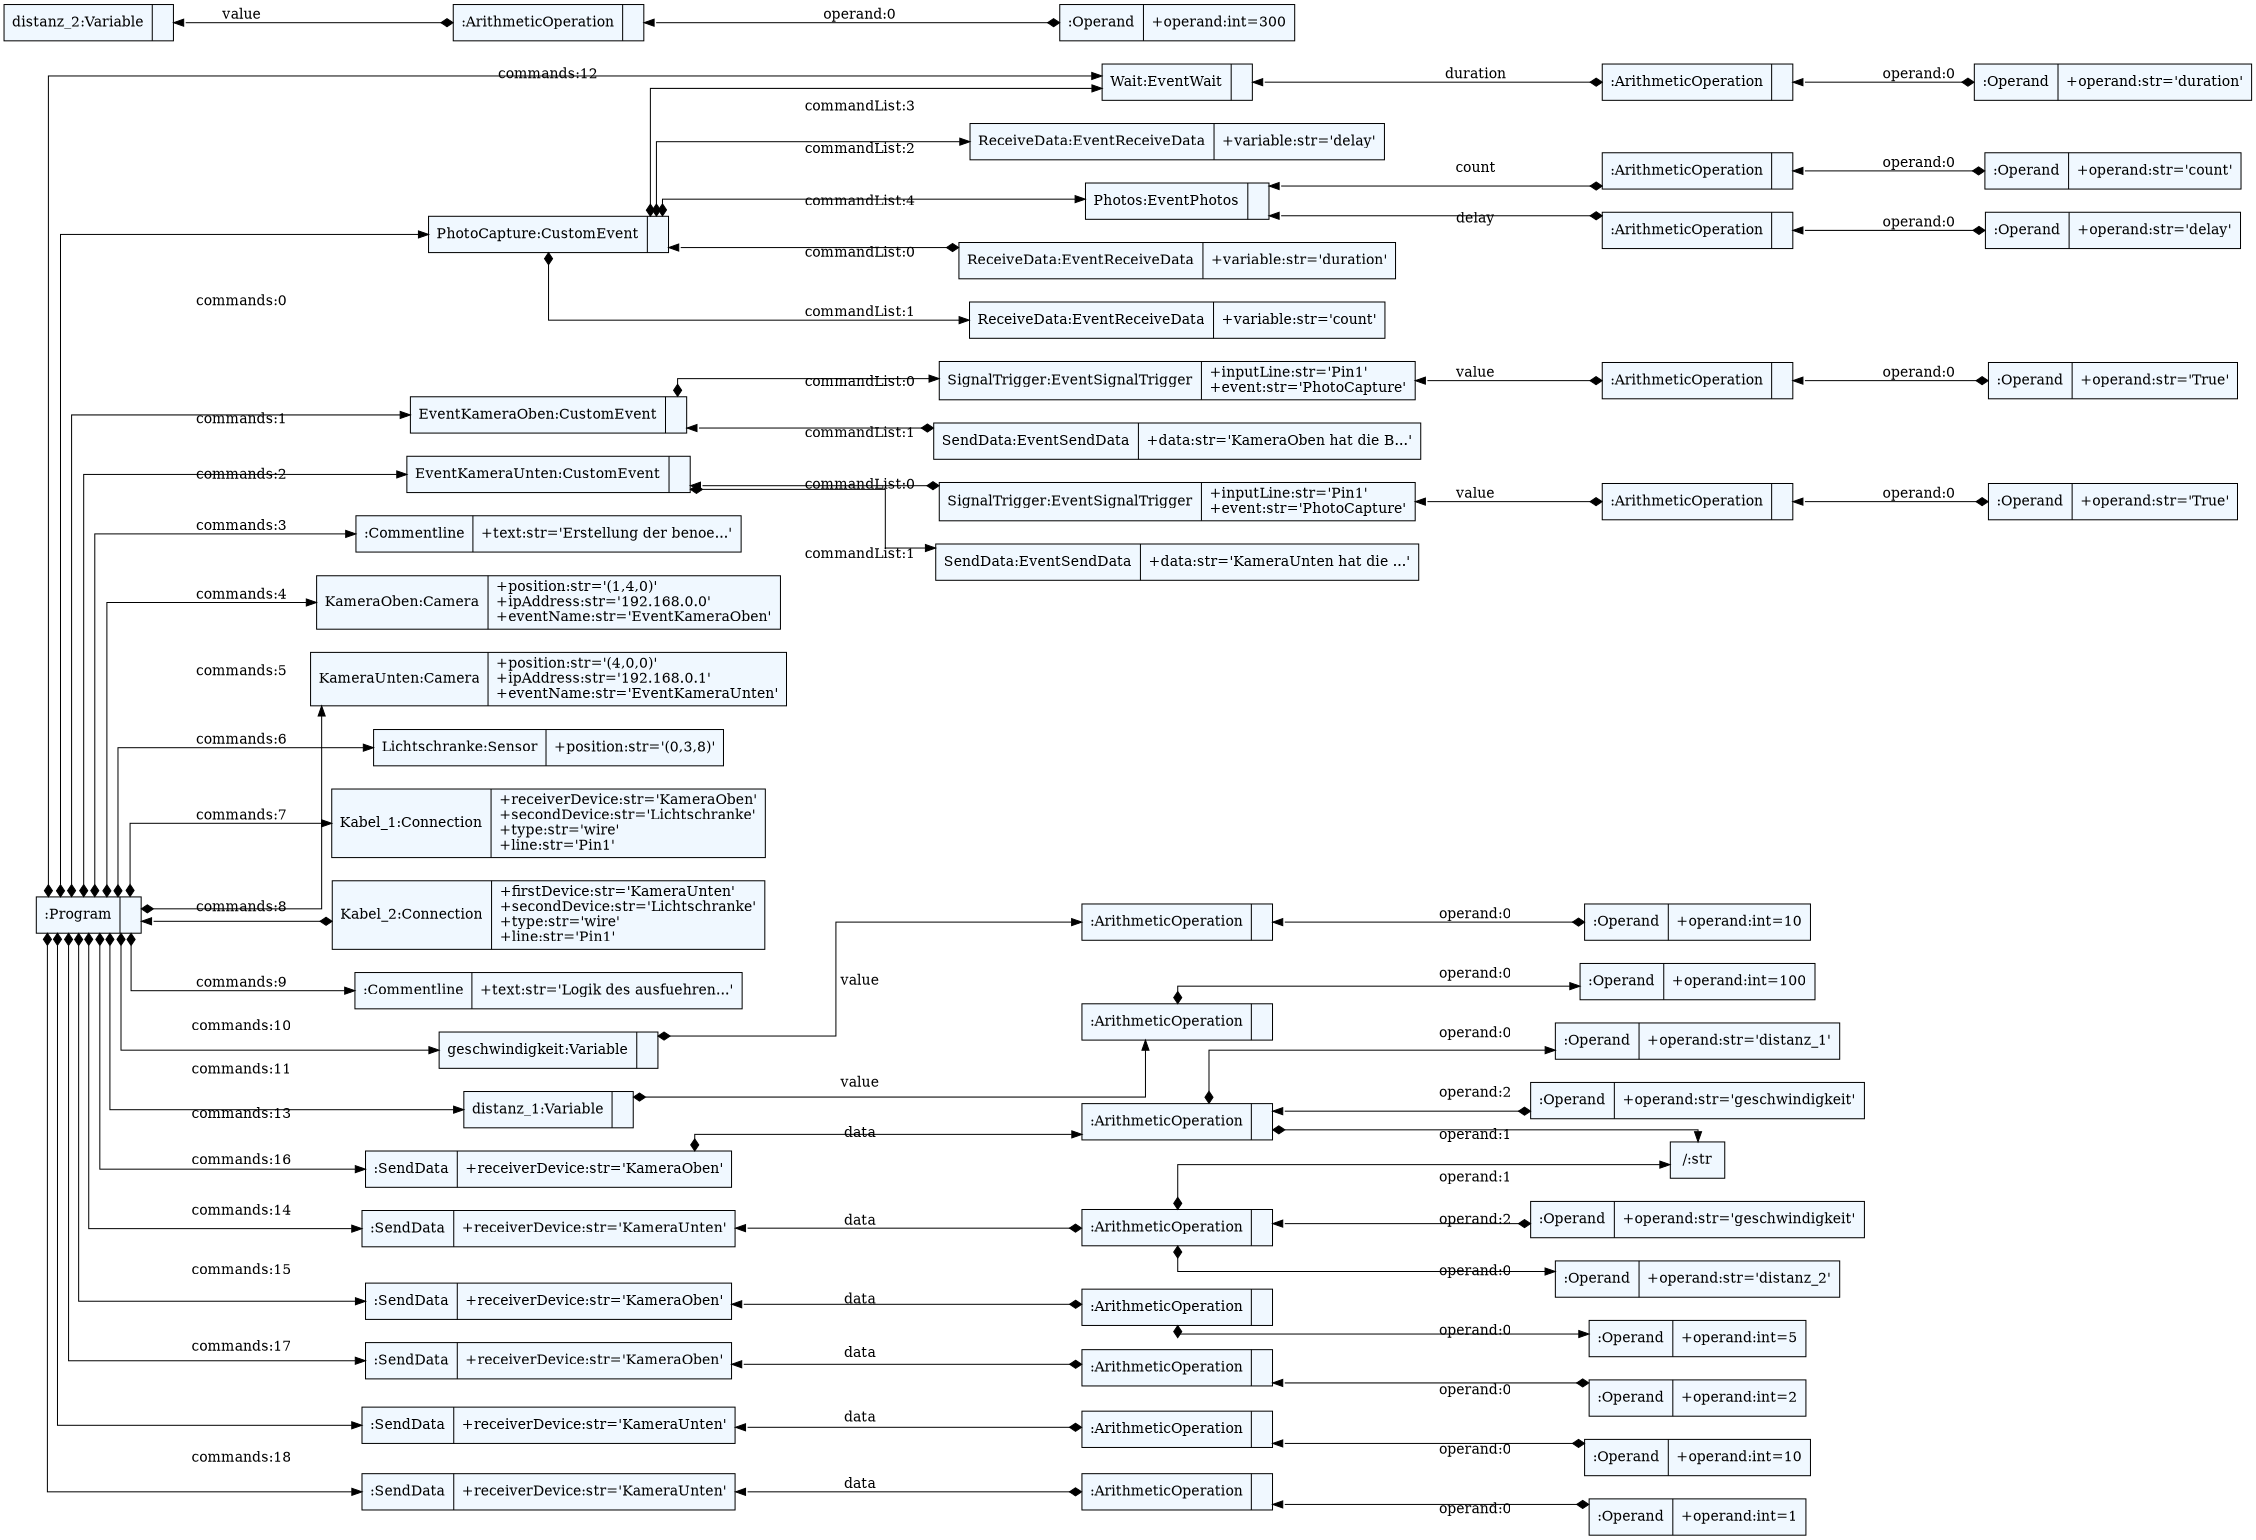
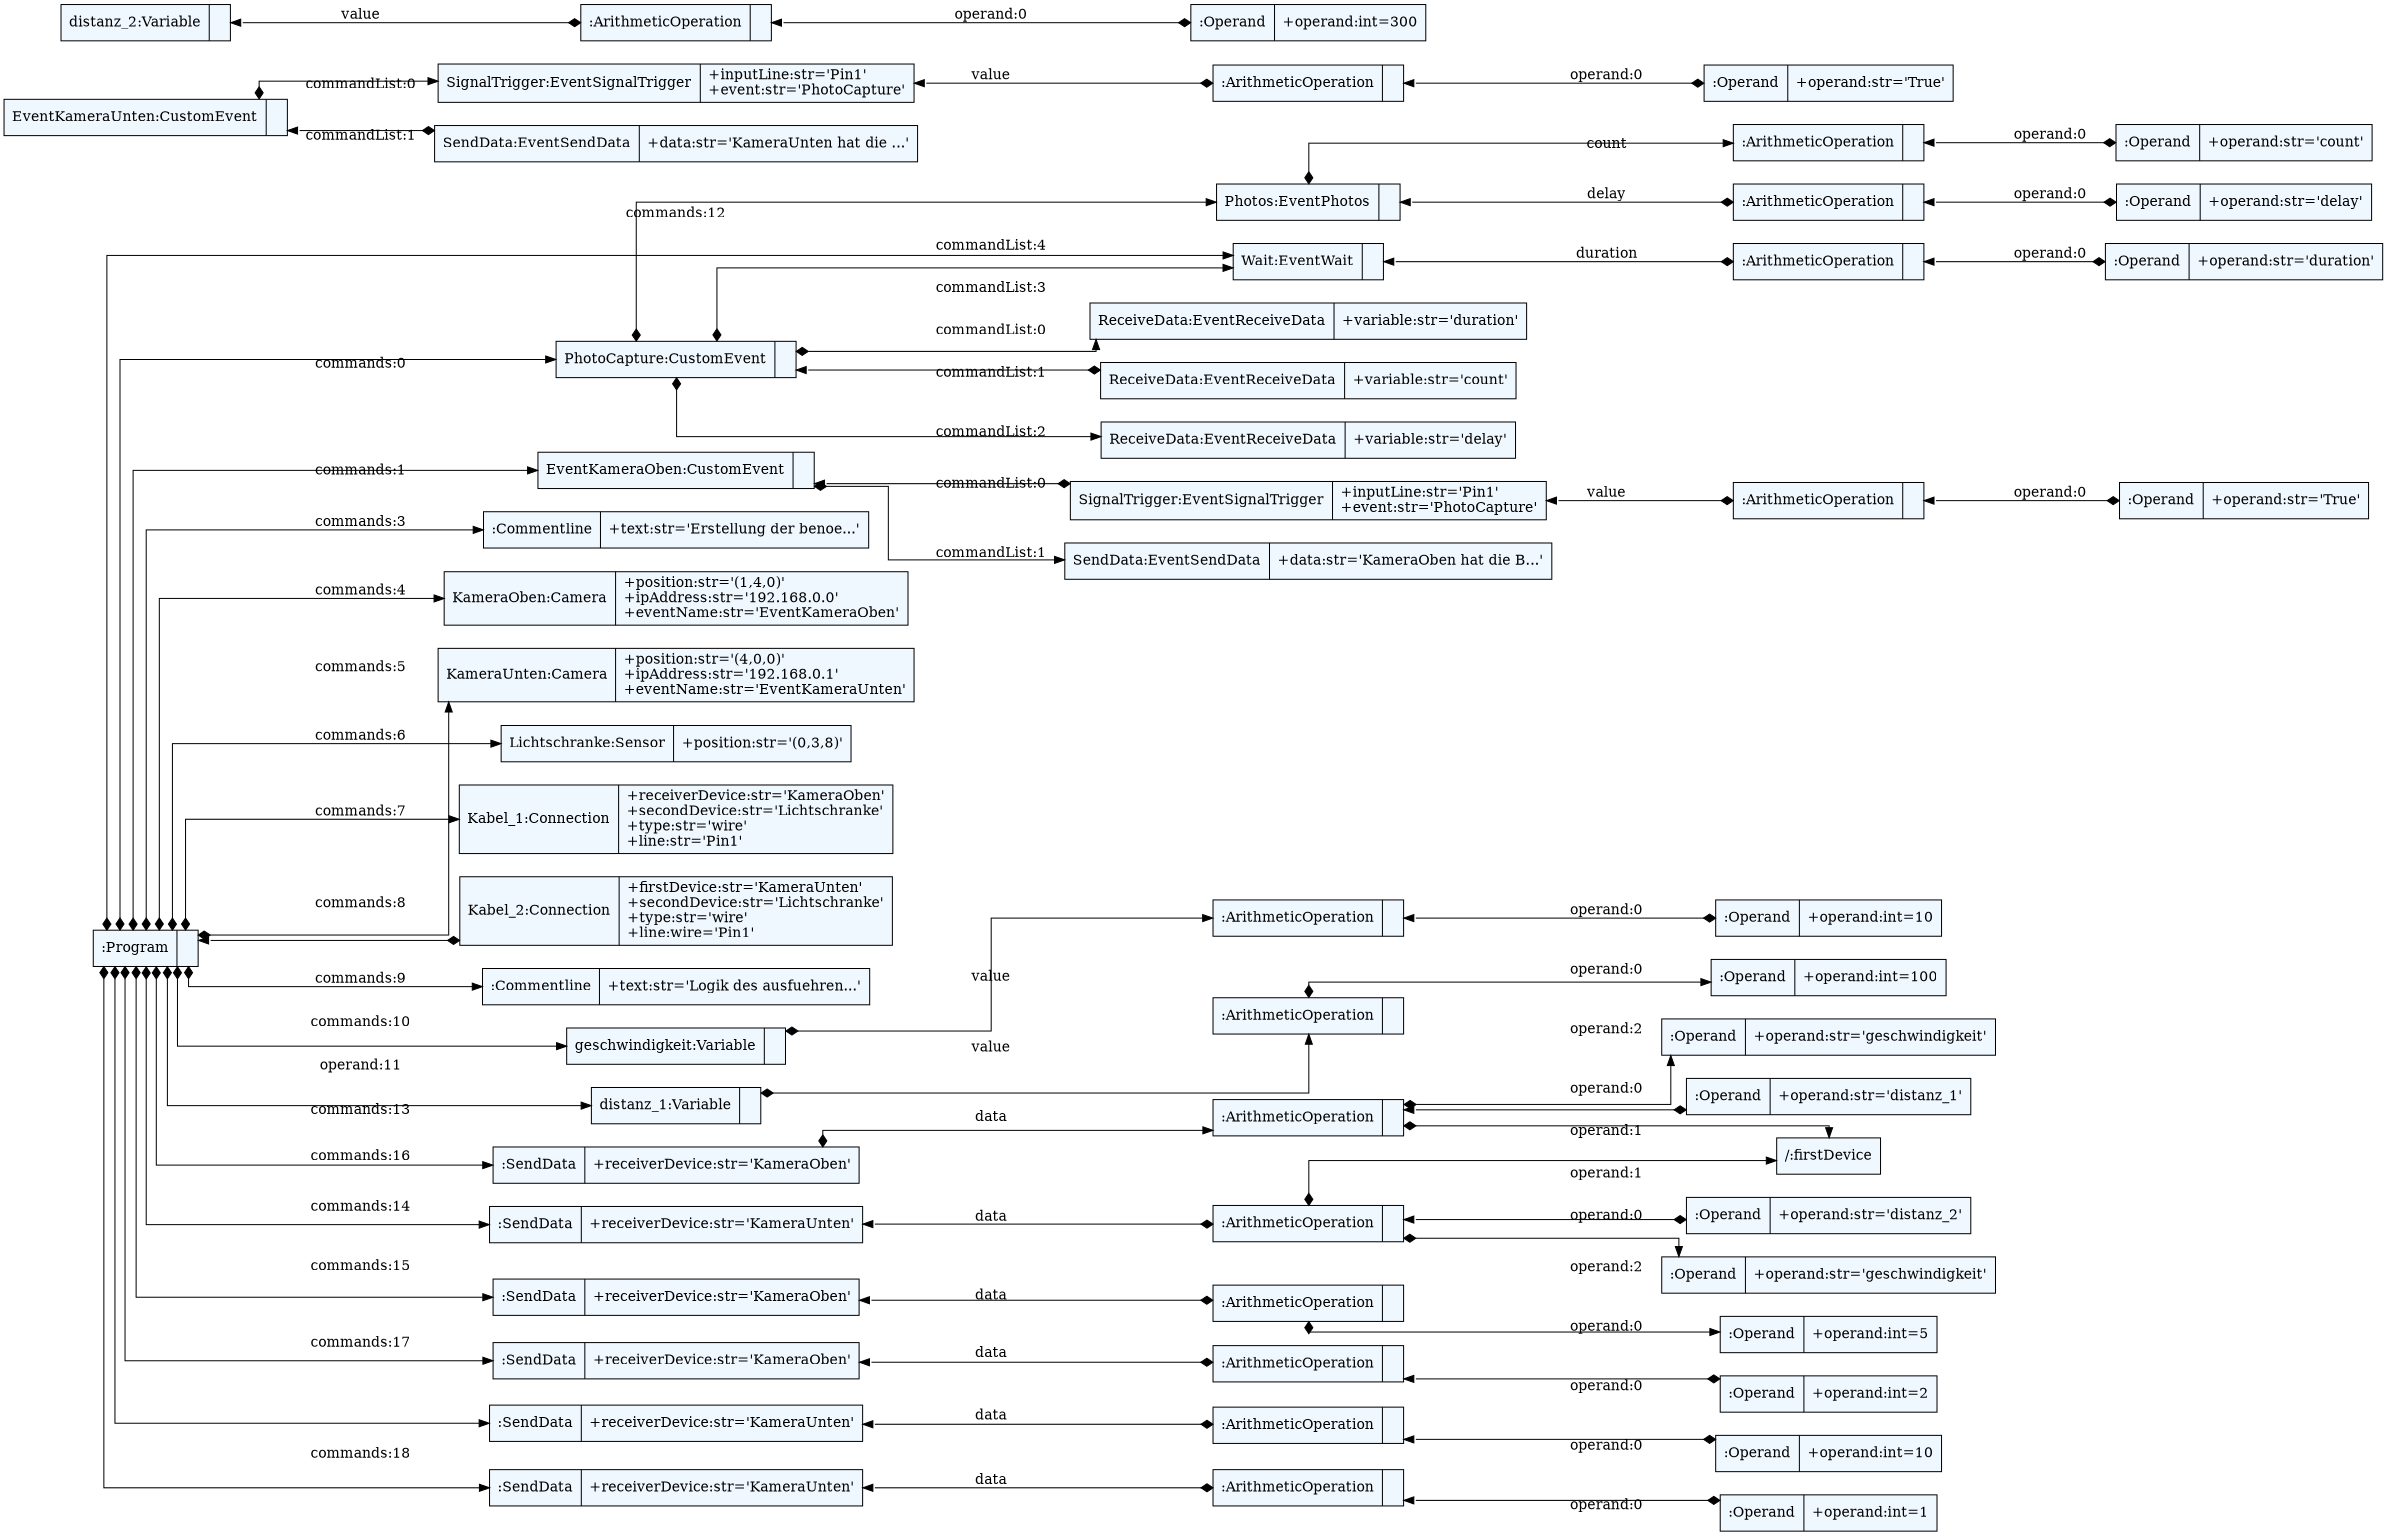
edge "EventKameraUnten:CustomEvent" -- ":Program": removed, label "commands:2"
node "Kabel_2:Connection": text "+line:str='Pin1'" -> "+line:wire='Pin1'"
edge ":Program" -- "distanz_1:Variable": label "commands:11" -> "operand:11"
node "/:str": label "/:str" -> "/:firstDevice"
